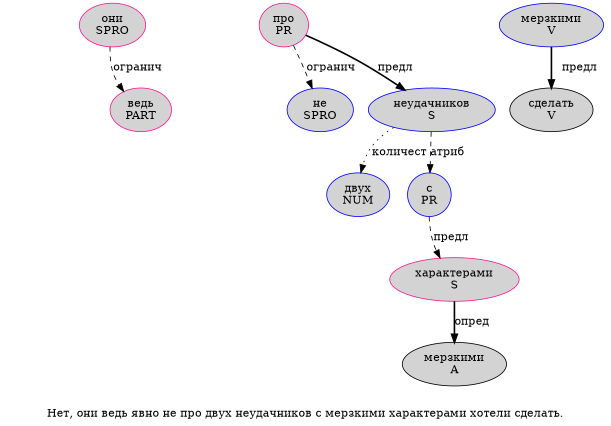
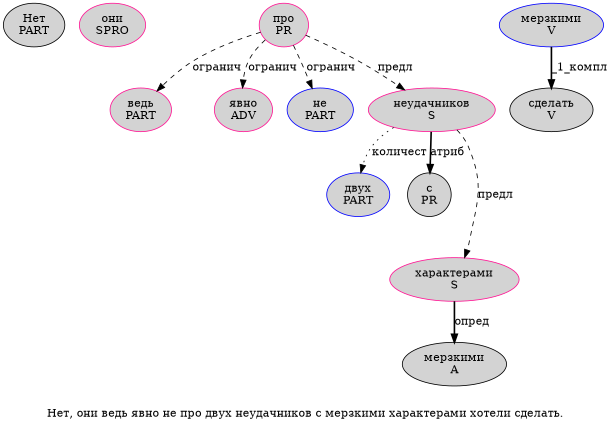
node "Нет PART": added
edge "про PR" -> "неудачников S": style bold -> dashed
edge "они SPRO" -> "ведь PART": now "про PR" -> "ведь PART"
edge "мерзкими V" -> "сделать V": label "предл" -> "_1_компл"
node "явно ADV": added
node "не SPRO": label "не SPRO" -> "не PART"
node "неудачников S": color blue -> deeppink
edge "неудачников S" -> "с PR": style dashed -> bold
node "двух NUM": label "двух NUM" -> "двух PART"
node "с PR": color blue -> black
edge "с PR" -> "характерами S": now "неудачников S" -> "характерами S"
